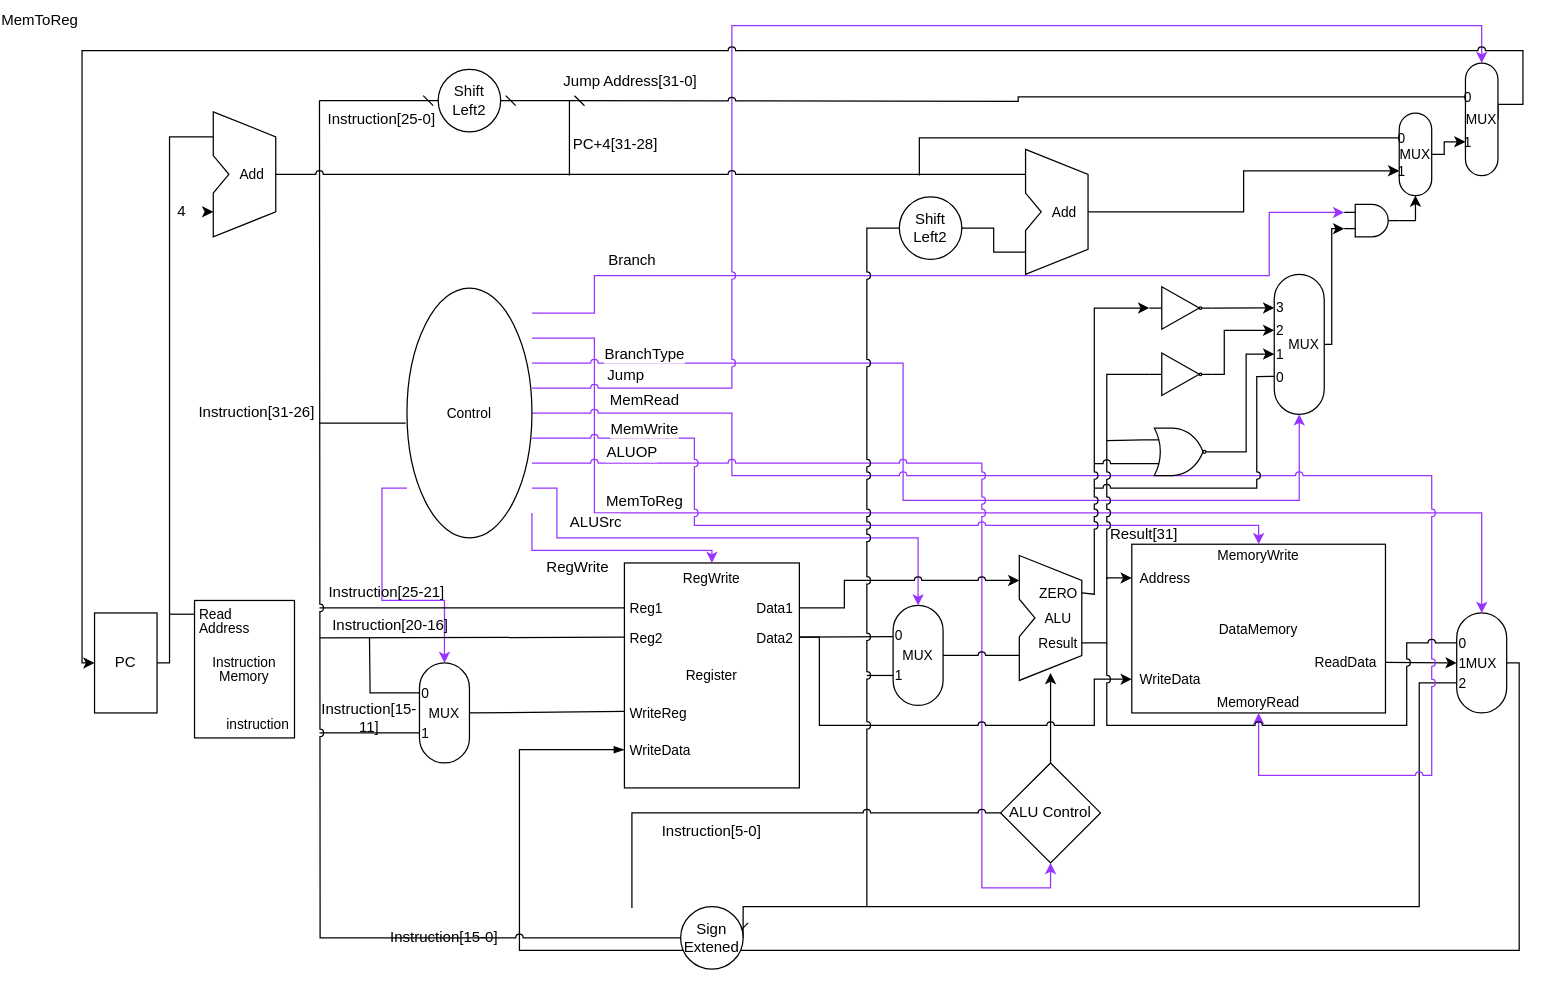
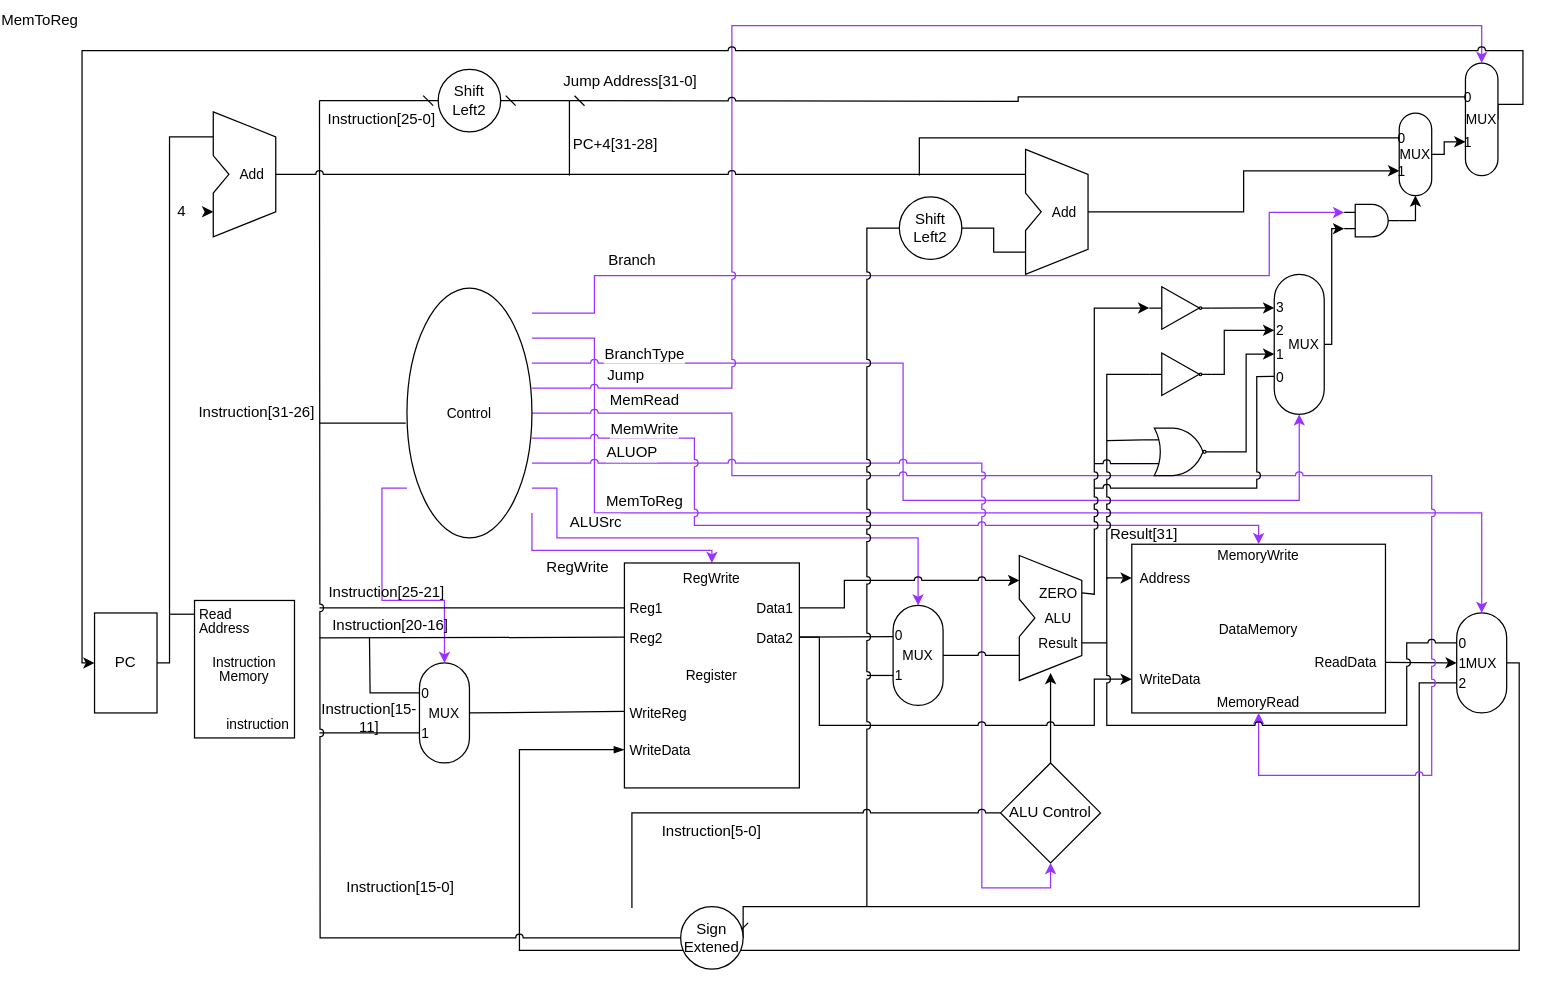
node "Instruction[15-0]": moved (444, 938) -> (401, 888)
